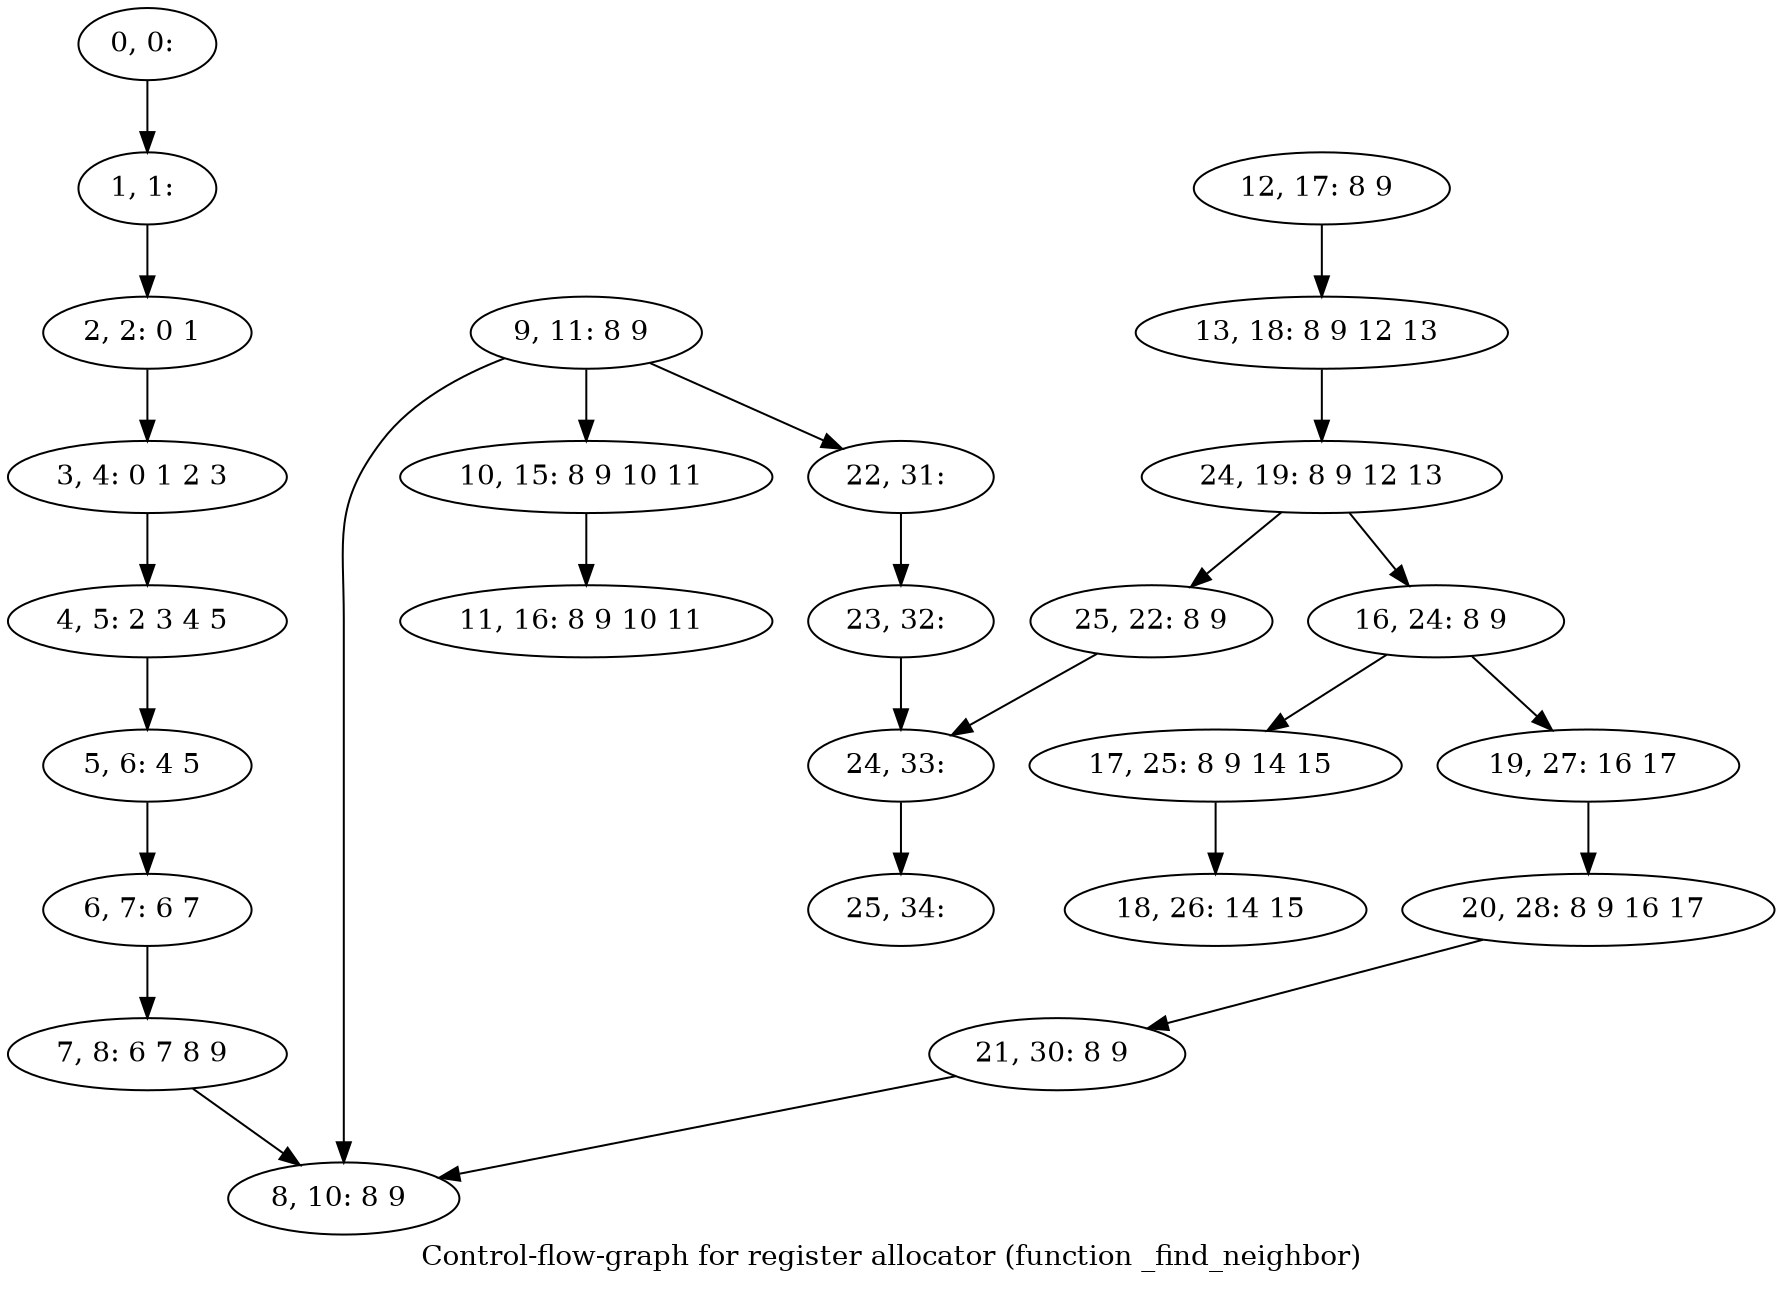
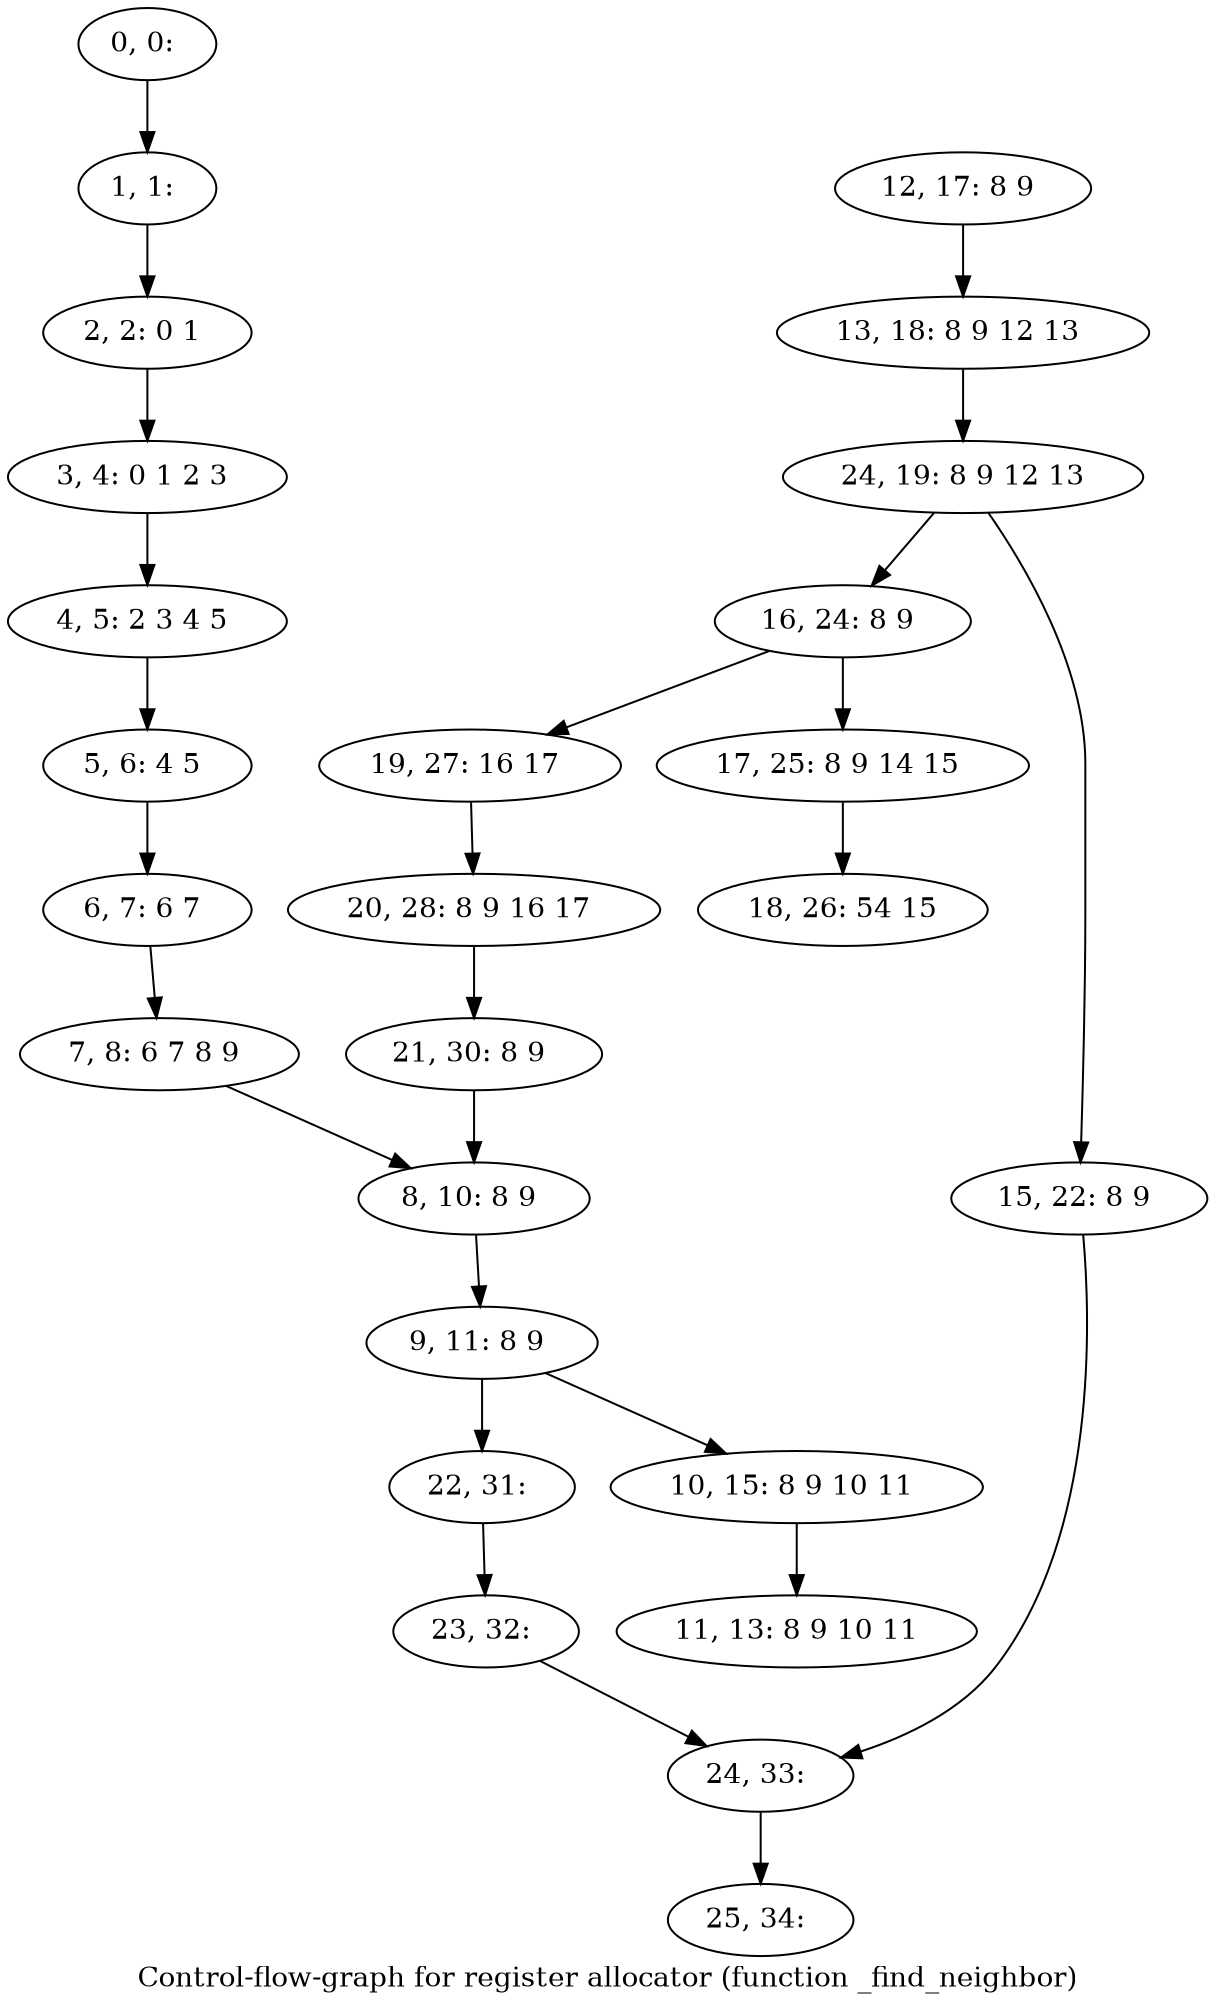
node "11, 16: 8 9 10 11": label "11, 16: 8 9 10 11" -> "11, 13: 8 9 10 11"
node "25, 22: 8 9": label "25, 22: 8 9" -> "15, 22: 8 9"
edge "9, 11: 8 9" -> "8, 10: 8 9": reversed
node "18, 26: 14 15": label "18, 26: 14 15" -> "18, 26: 54 15"
